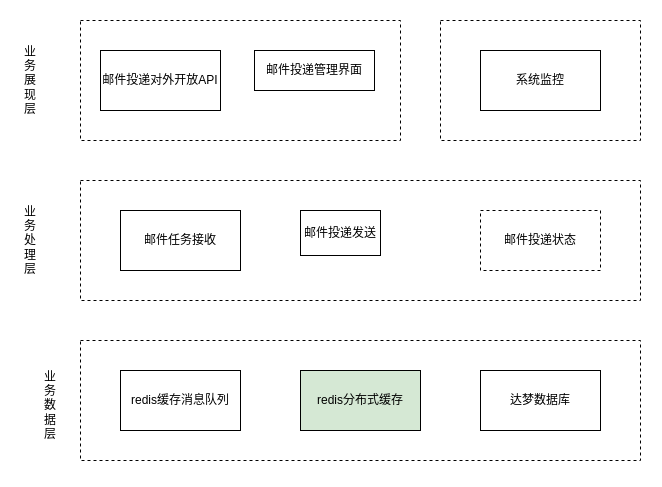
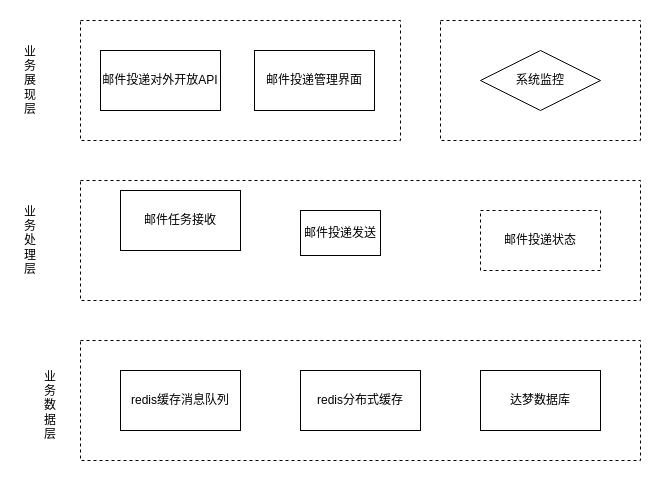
node "邮件投递管理界面": size 120x40 -> 120x60
node "系统监控": shape rectangle -> diamond
node "邮件任务接收": moved (181, 241) -> (181, 221)
node "redis分布式缓存": fillcolor #d5e8d4 -> #ffffff
